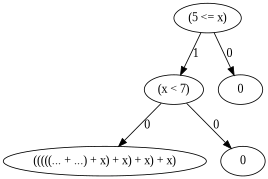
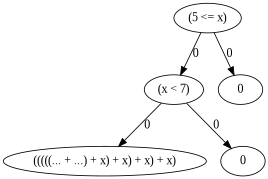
edge "(5 <= x)" -> "(x < 7)": label "1" -> "0"
